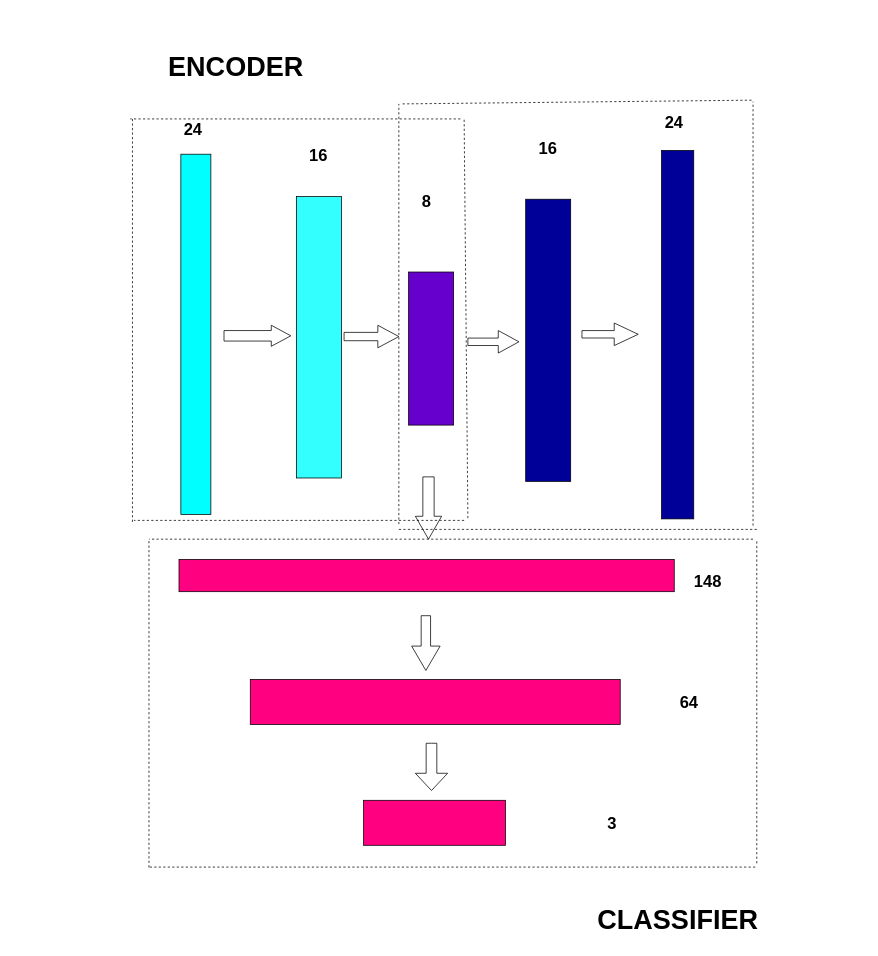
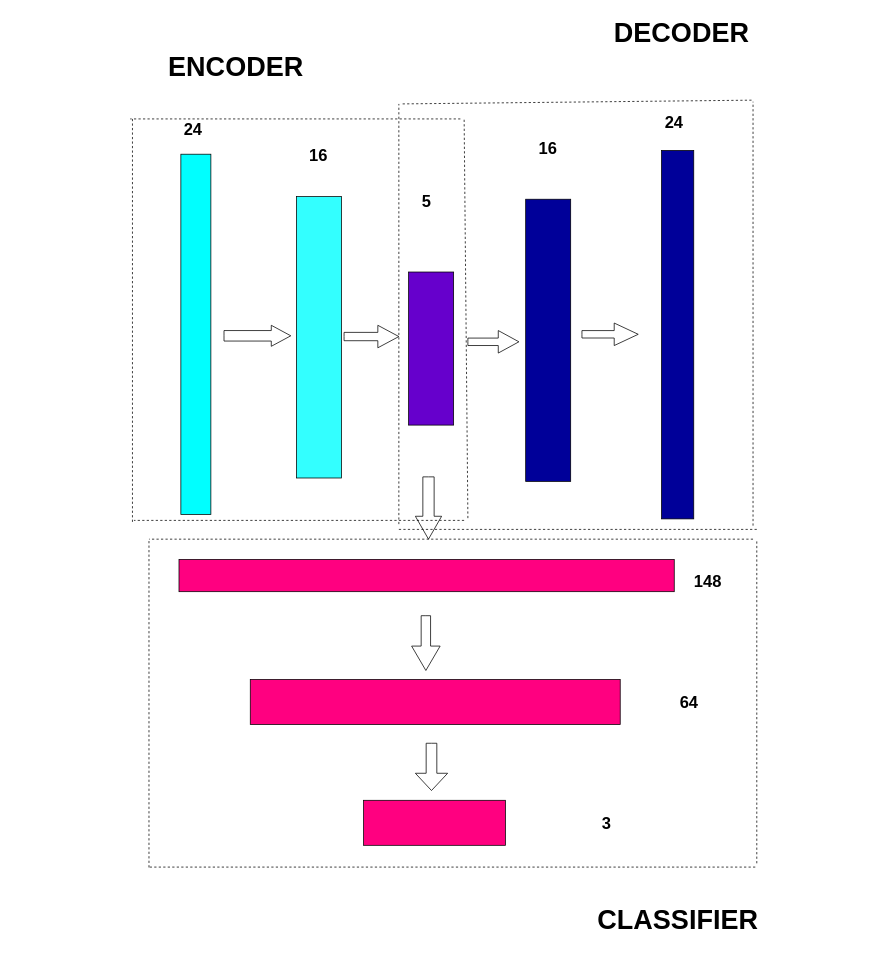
node "DECODER": added
node "8": label "8" -> "5"
node "3": size 64x34 -> 53x34
